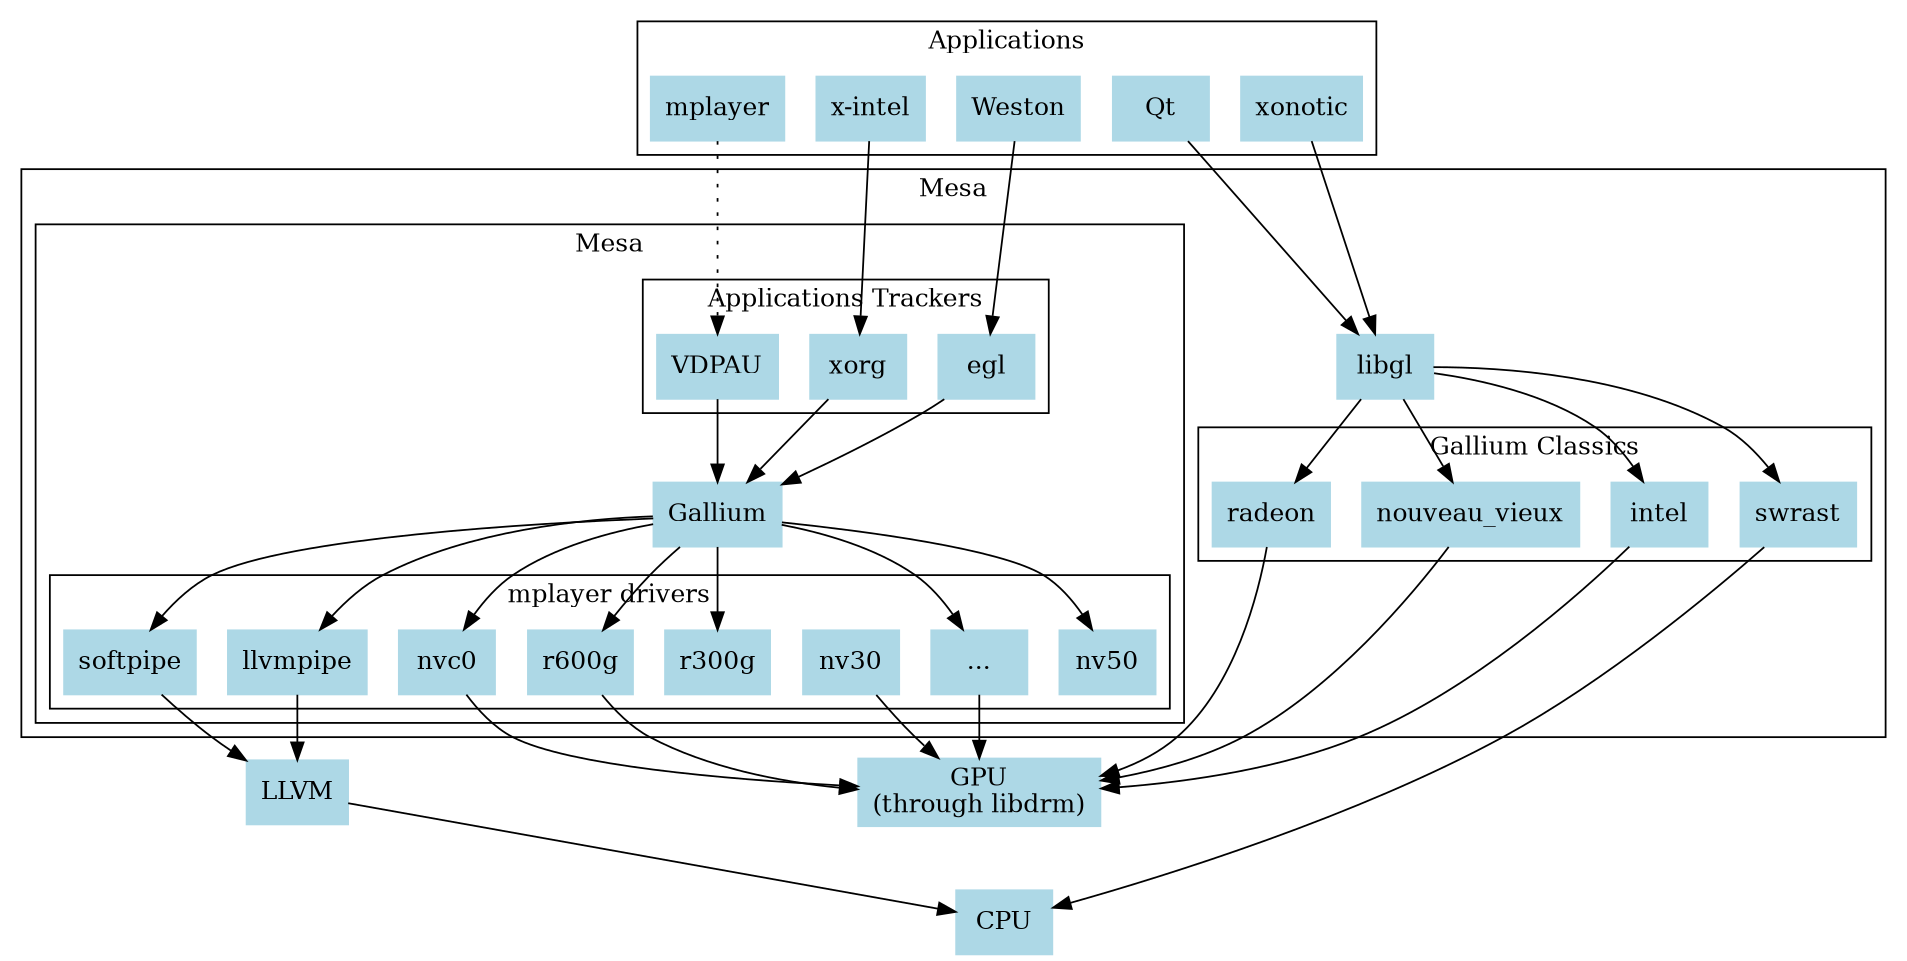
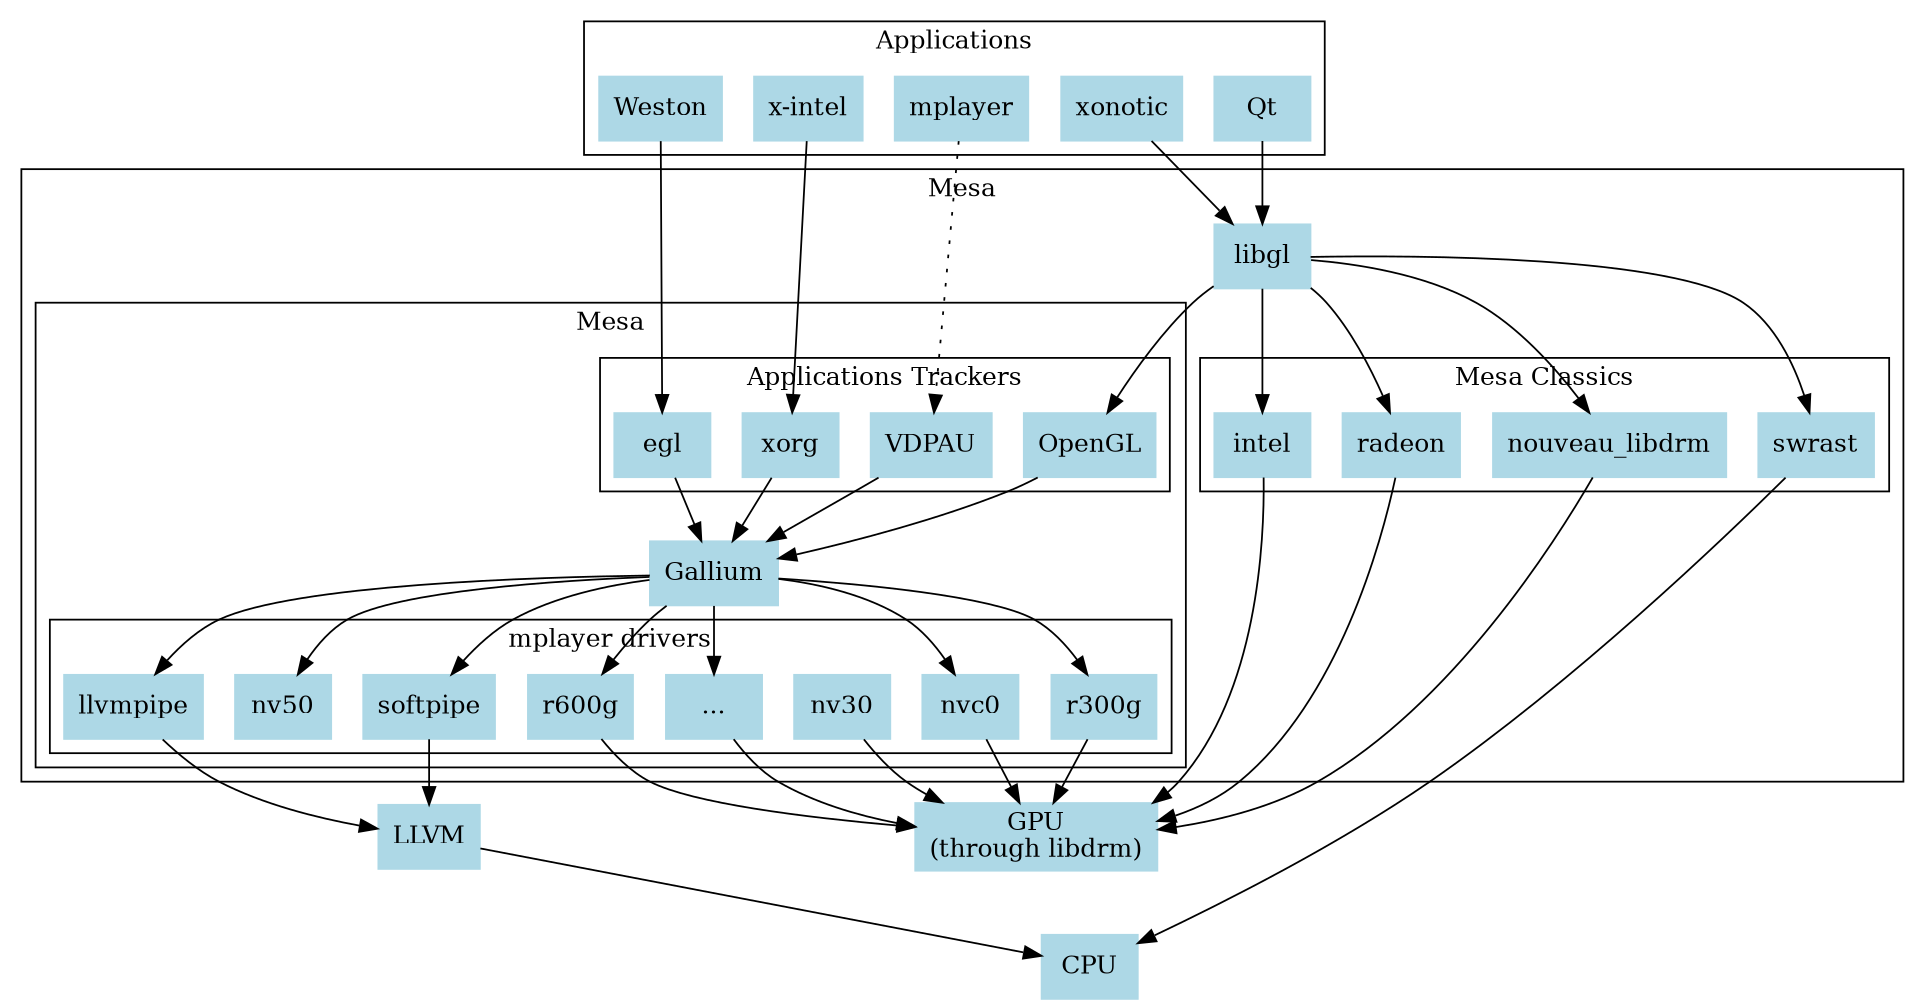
node "OpenGL": added
cluster "Gallium Classics": label "Gallium Classics" -> "Mesa Classics"
node "nouveau_vieux": label "nouveau_vieux" -> "nouveau_libdrm"
edge "r300g" -> "GPU (through libdrm)": added
